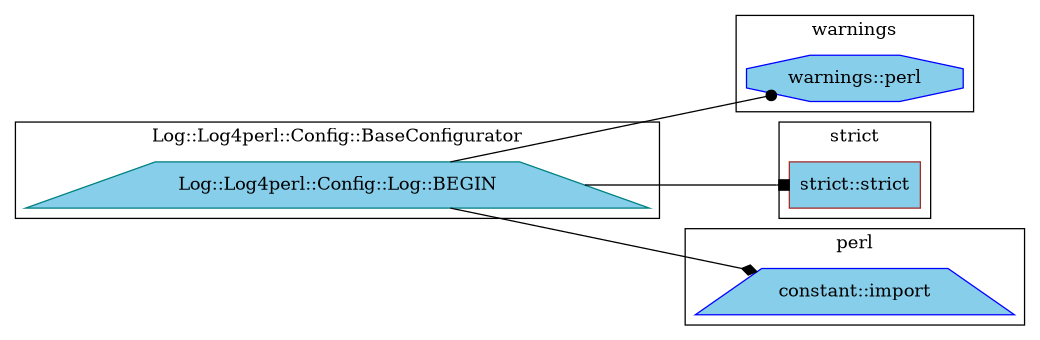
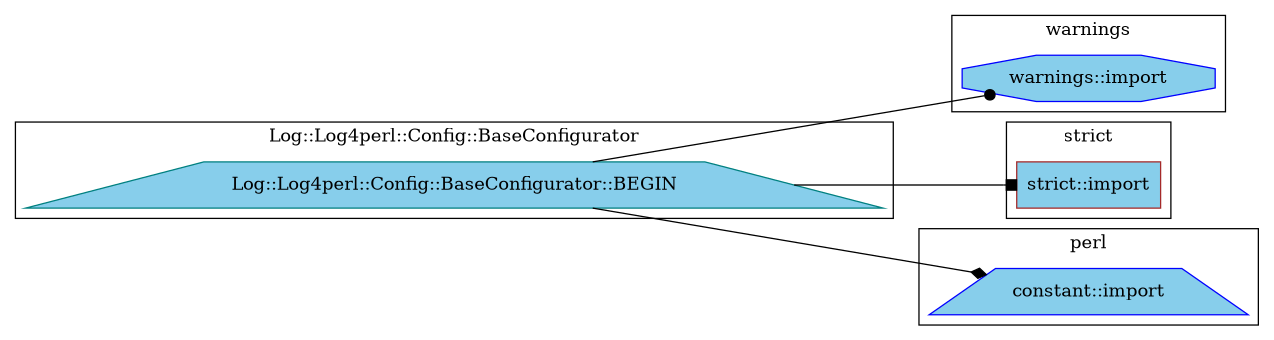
node "warnings::perl": label "warnings::perl" -> "warnings::import"
node "Log::Log4perl::Config::Log::BEGIN": label "Log::Log4perl::Config::Log::BEGIN" -> "Log::Log4perl::Config::BaseConfigurator::BEGIN"
node "strict::strict": label "strict::strict" -> "strict::import"
